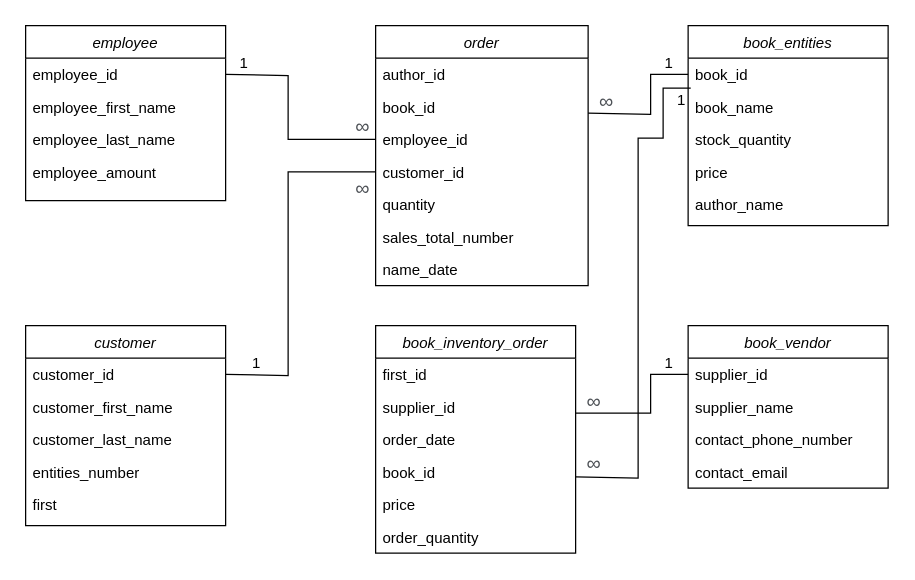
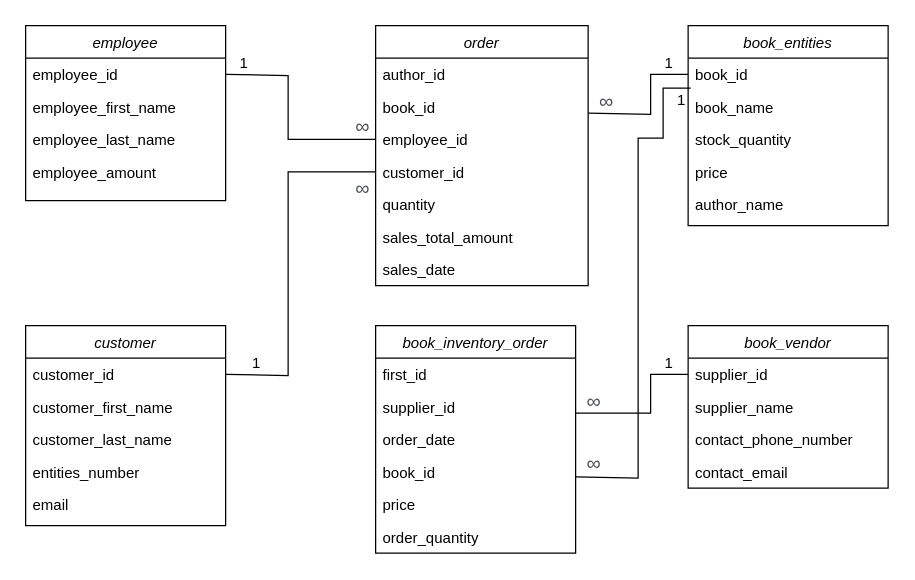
node "sales_total_number": label "sales_total_number" -> "sales_total_amount"
node "name_date": label "name_date" -> "sales_date"
node "first": label "first" -> "email"
